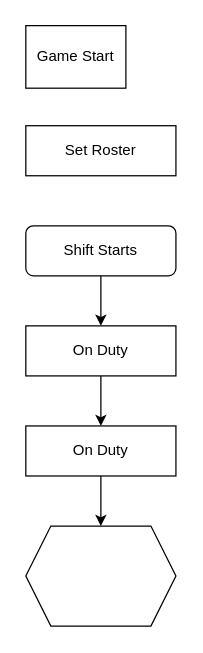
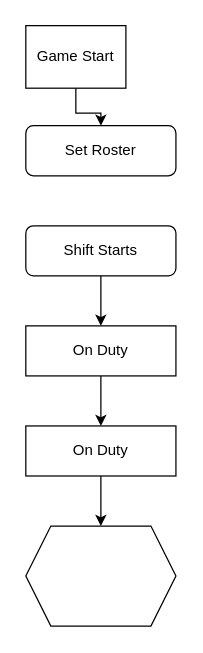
edge "Game Start" -> "Set Roster": added
node "Set Roster": shape rectangle -> rounded rectangle
